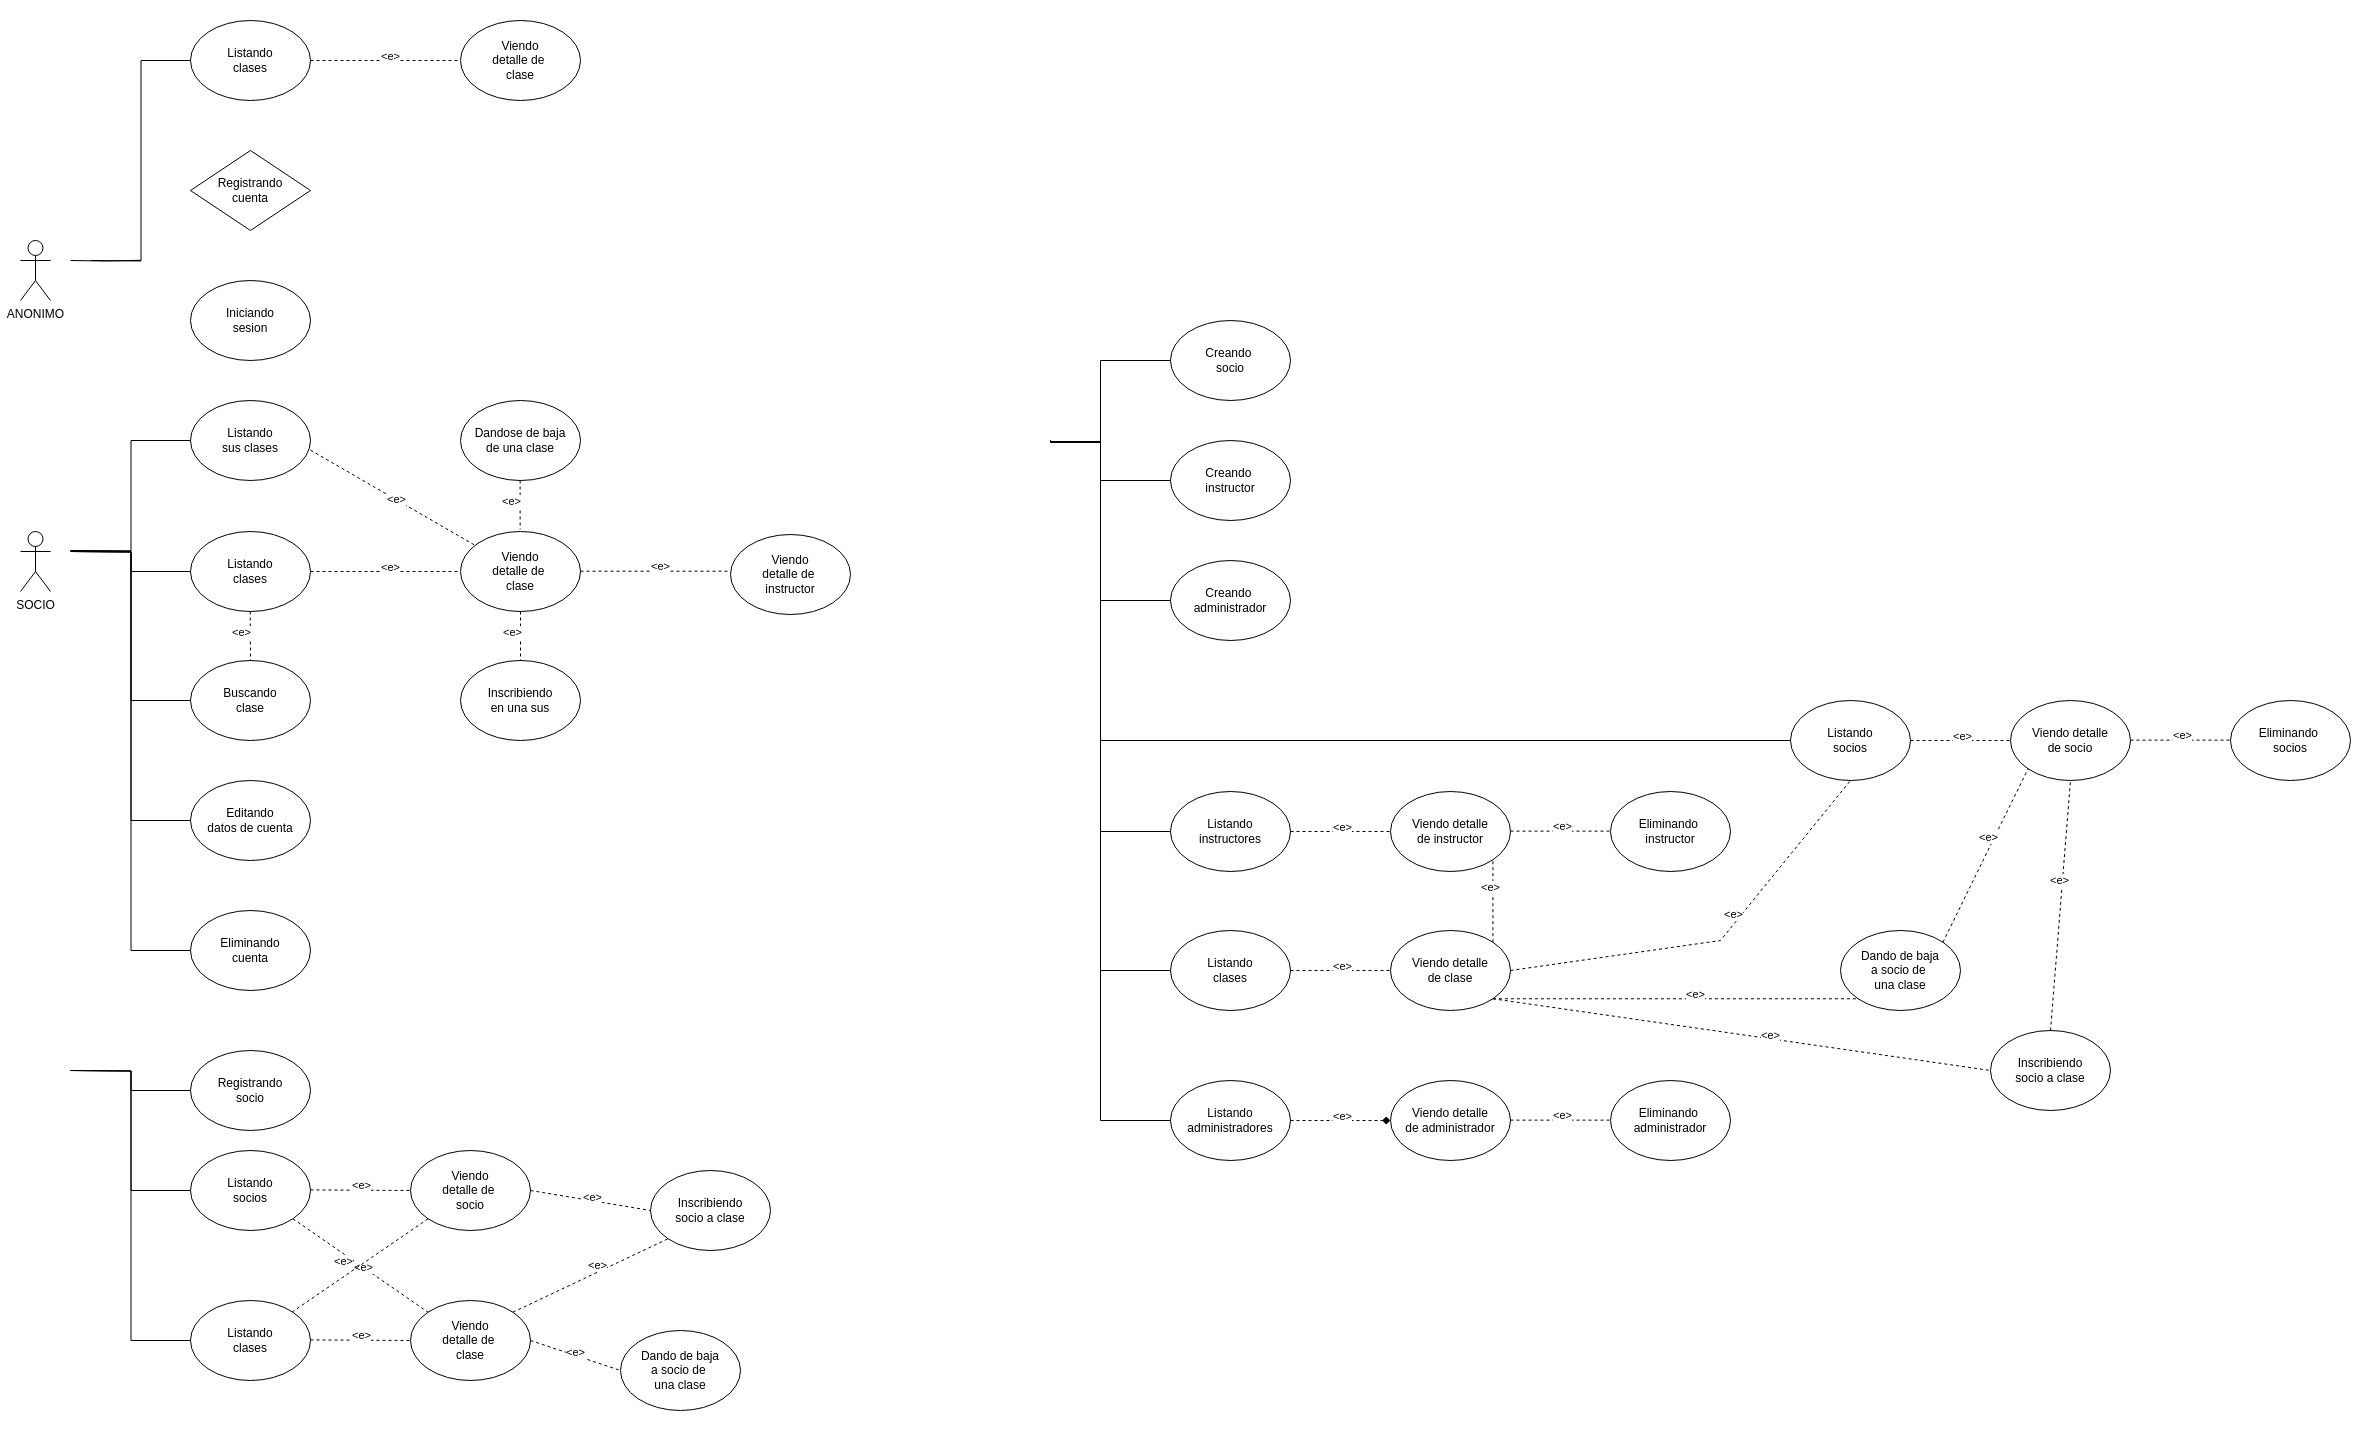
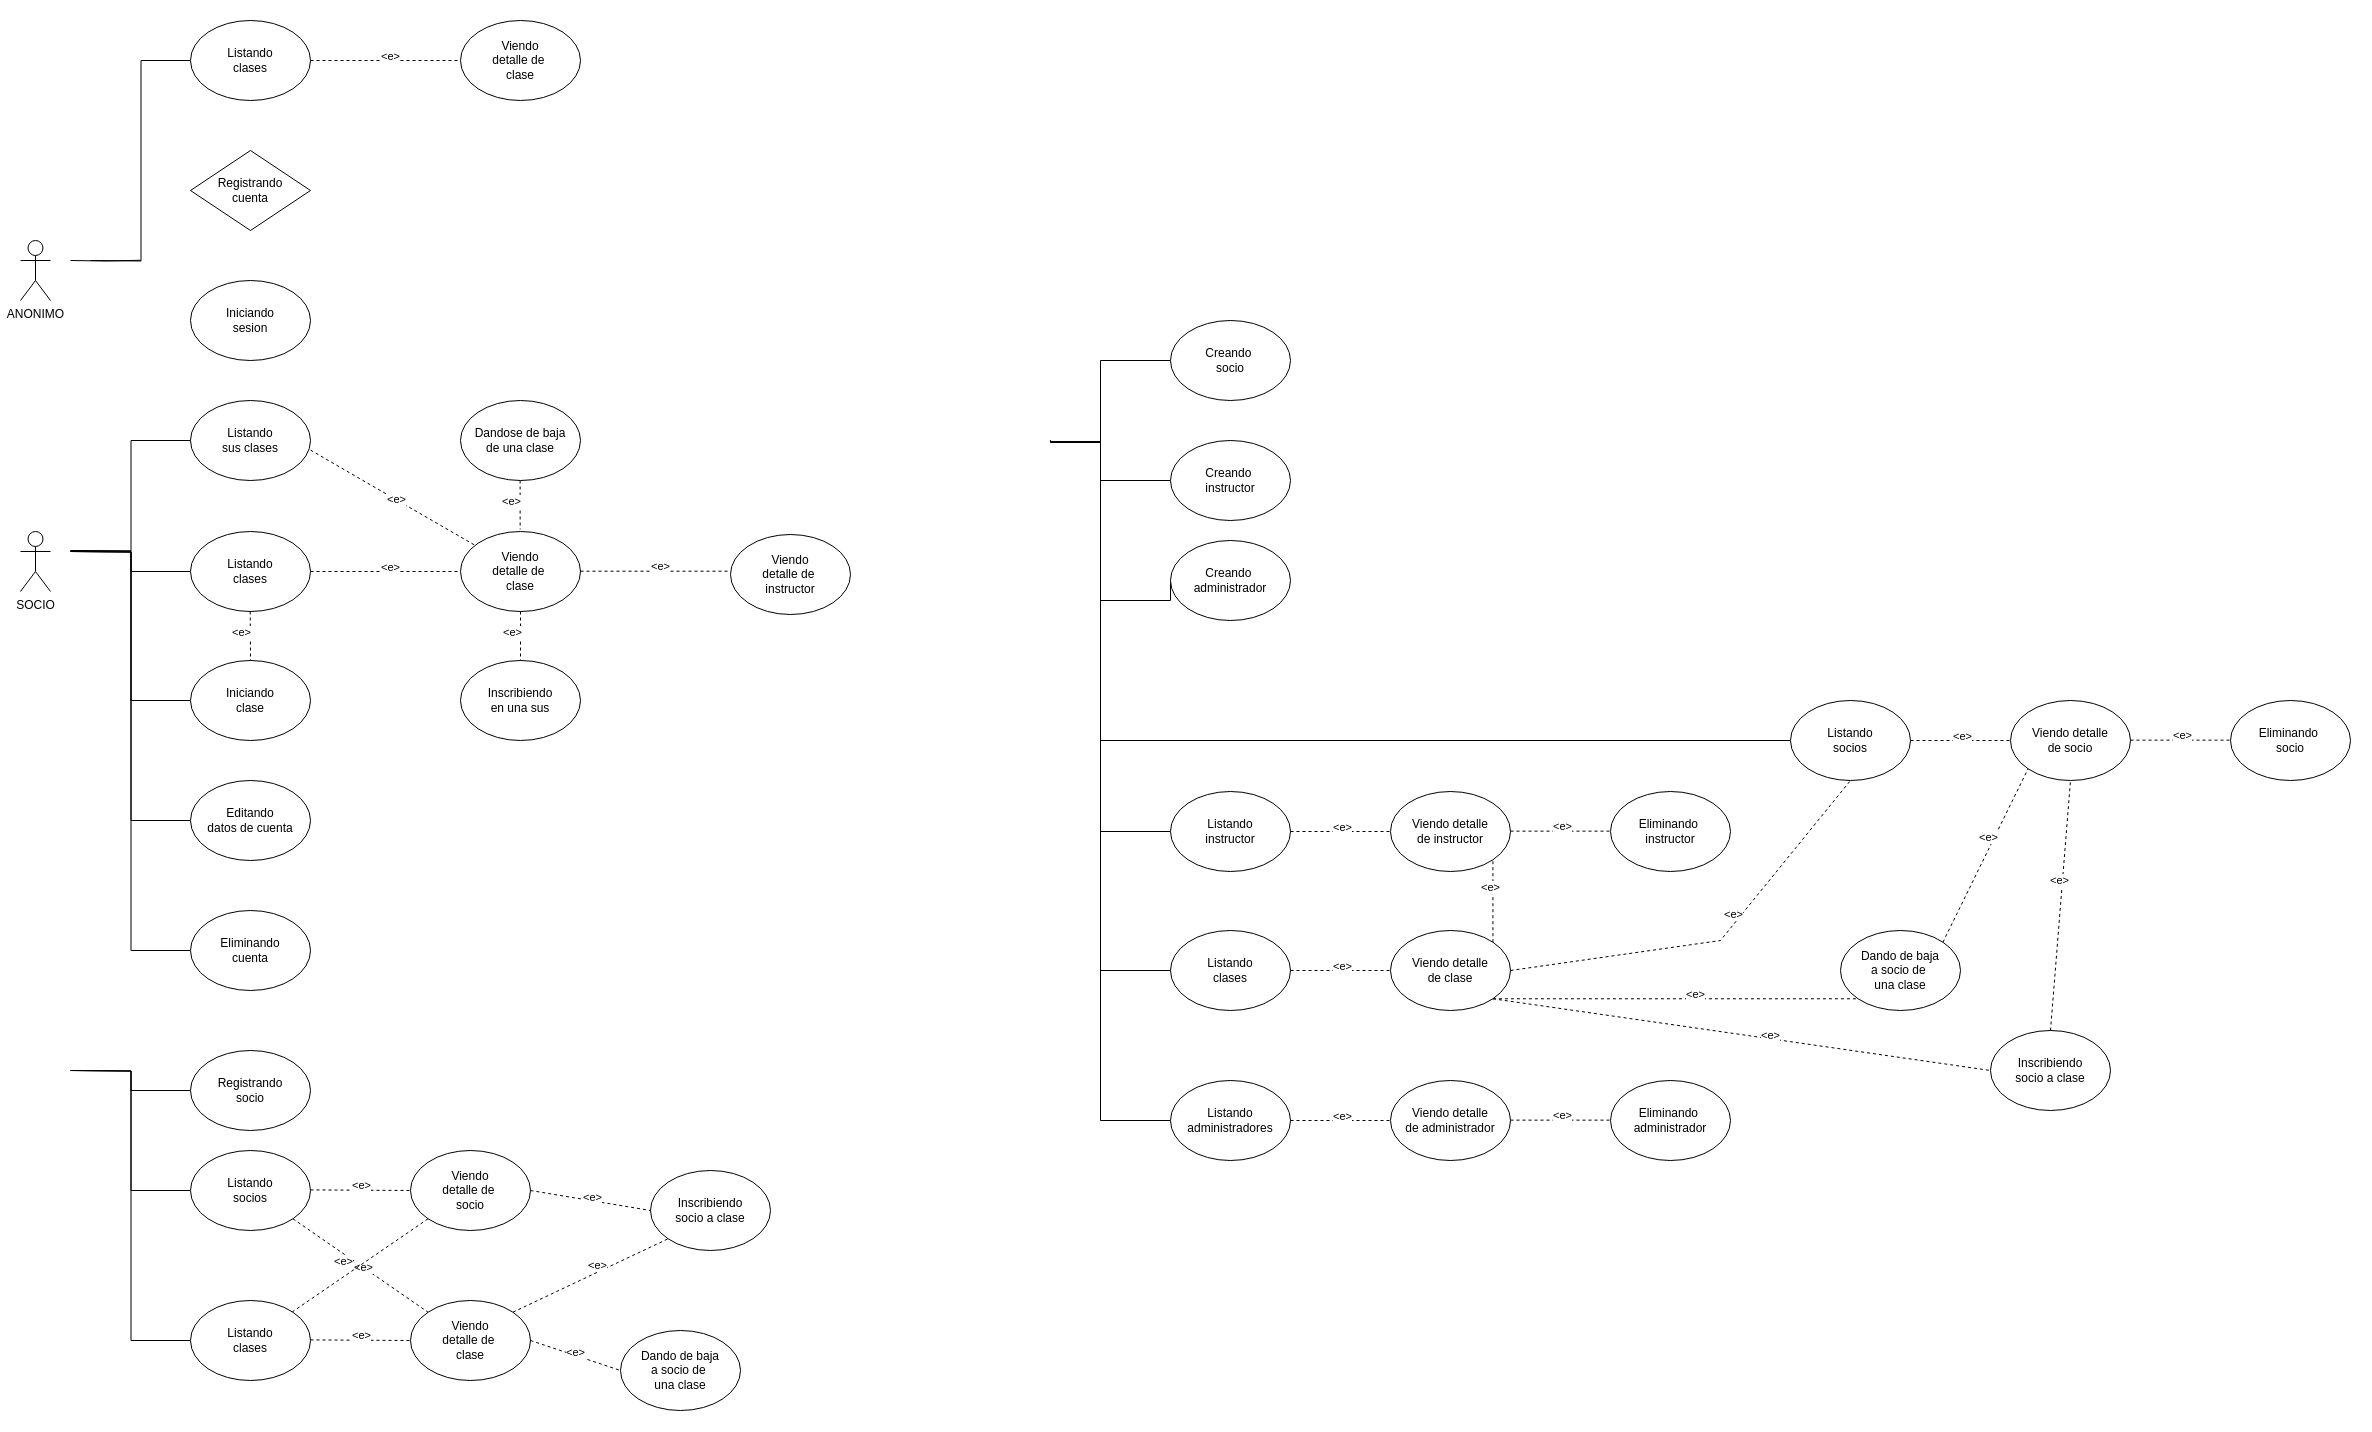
node "Creando administrador": moved (1231, 601) -> (1231, 581)
node "Buscando clase": label "Buscando clase" -> "Iniciando clase"
node "Eliminando socios": label "Eliminando socios" -> "Eliminando socio"
node "Listando instructores": label "Listando instructores" -> "Listando instructor"
edge "Listando administradores" -> "Viendo detalle de administrador": arrowhead diamond -> none
